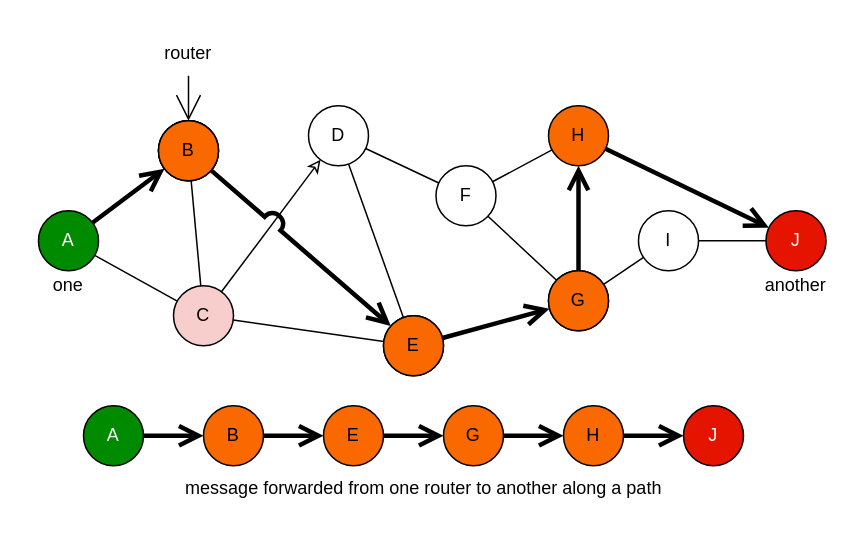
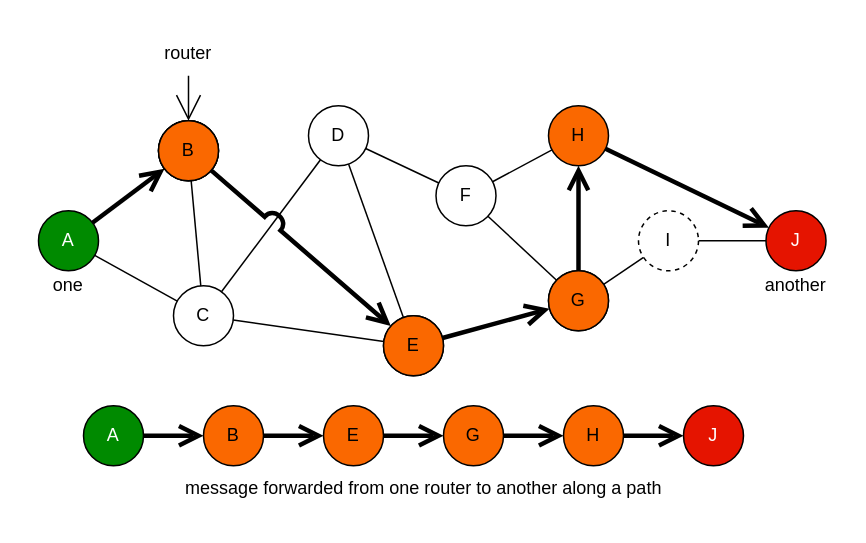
edge "C" -> "D": arrowhead classic -> none
node "I": style solid -> dashed
node "C": fillcolor #f8cecc -> #ffffff
